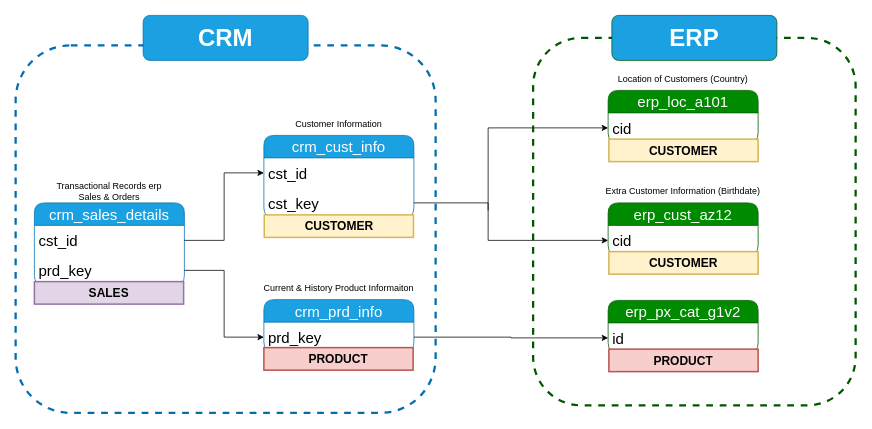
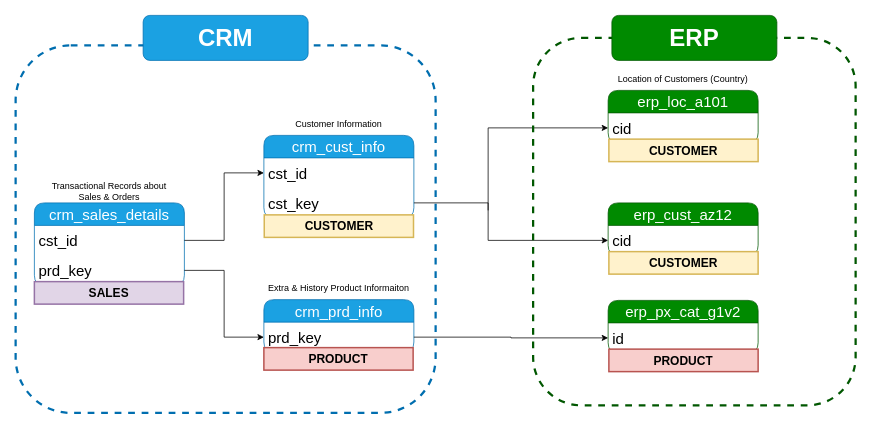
node "ERP": fillcolor #1ba1e2 -> #008a00
node "Transactional Records erp Sales & Orders": label "Transactional Records erp Sales & Orders" -> "Transactional Records about Sales & Orders"
node "Extra Customer Information (Birthdate)": removed
node "Current & History Product Informaiton": label "Current & History Product Informaiton" -> "Extra & History Product Informaiton"
